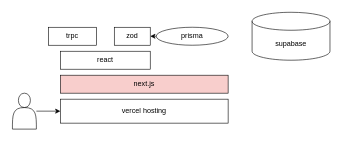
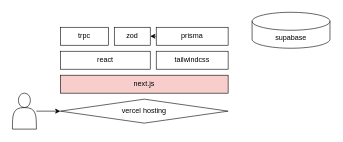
node "trpc": moved (72, 36) -> (84, 36)
node "prisma": shape ellipse -> rectangle
node "supabase": size 78x48 -> 78x36
node "tailwindcss": added
node "vercel hosting": shape rectangle -> diamond
